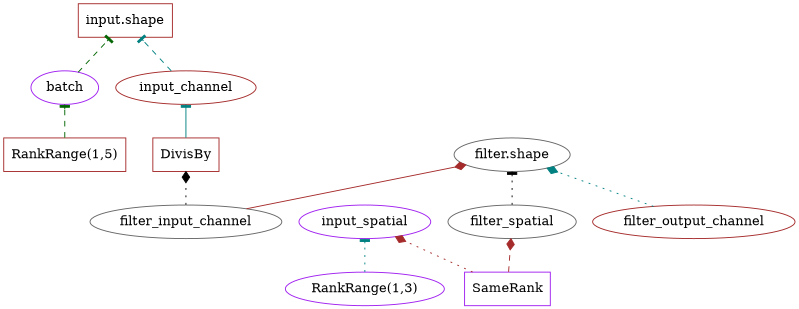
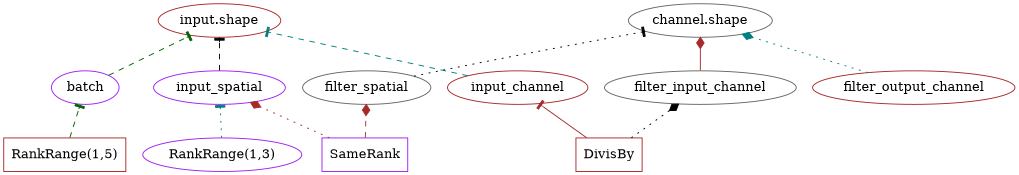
node "input.shape": shape box -> ellipse
edge "input_spatial" -> "input.shape": added
edge "DivisBy" -> "input_channel": color teal -> brown
node "filter.shape": label "filter.shape" -> "channel.shape"
edge "filter_input_channel" -> "DivisBy": reversed
